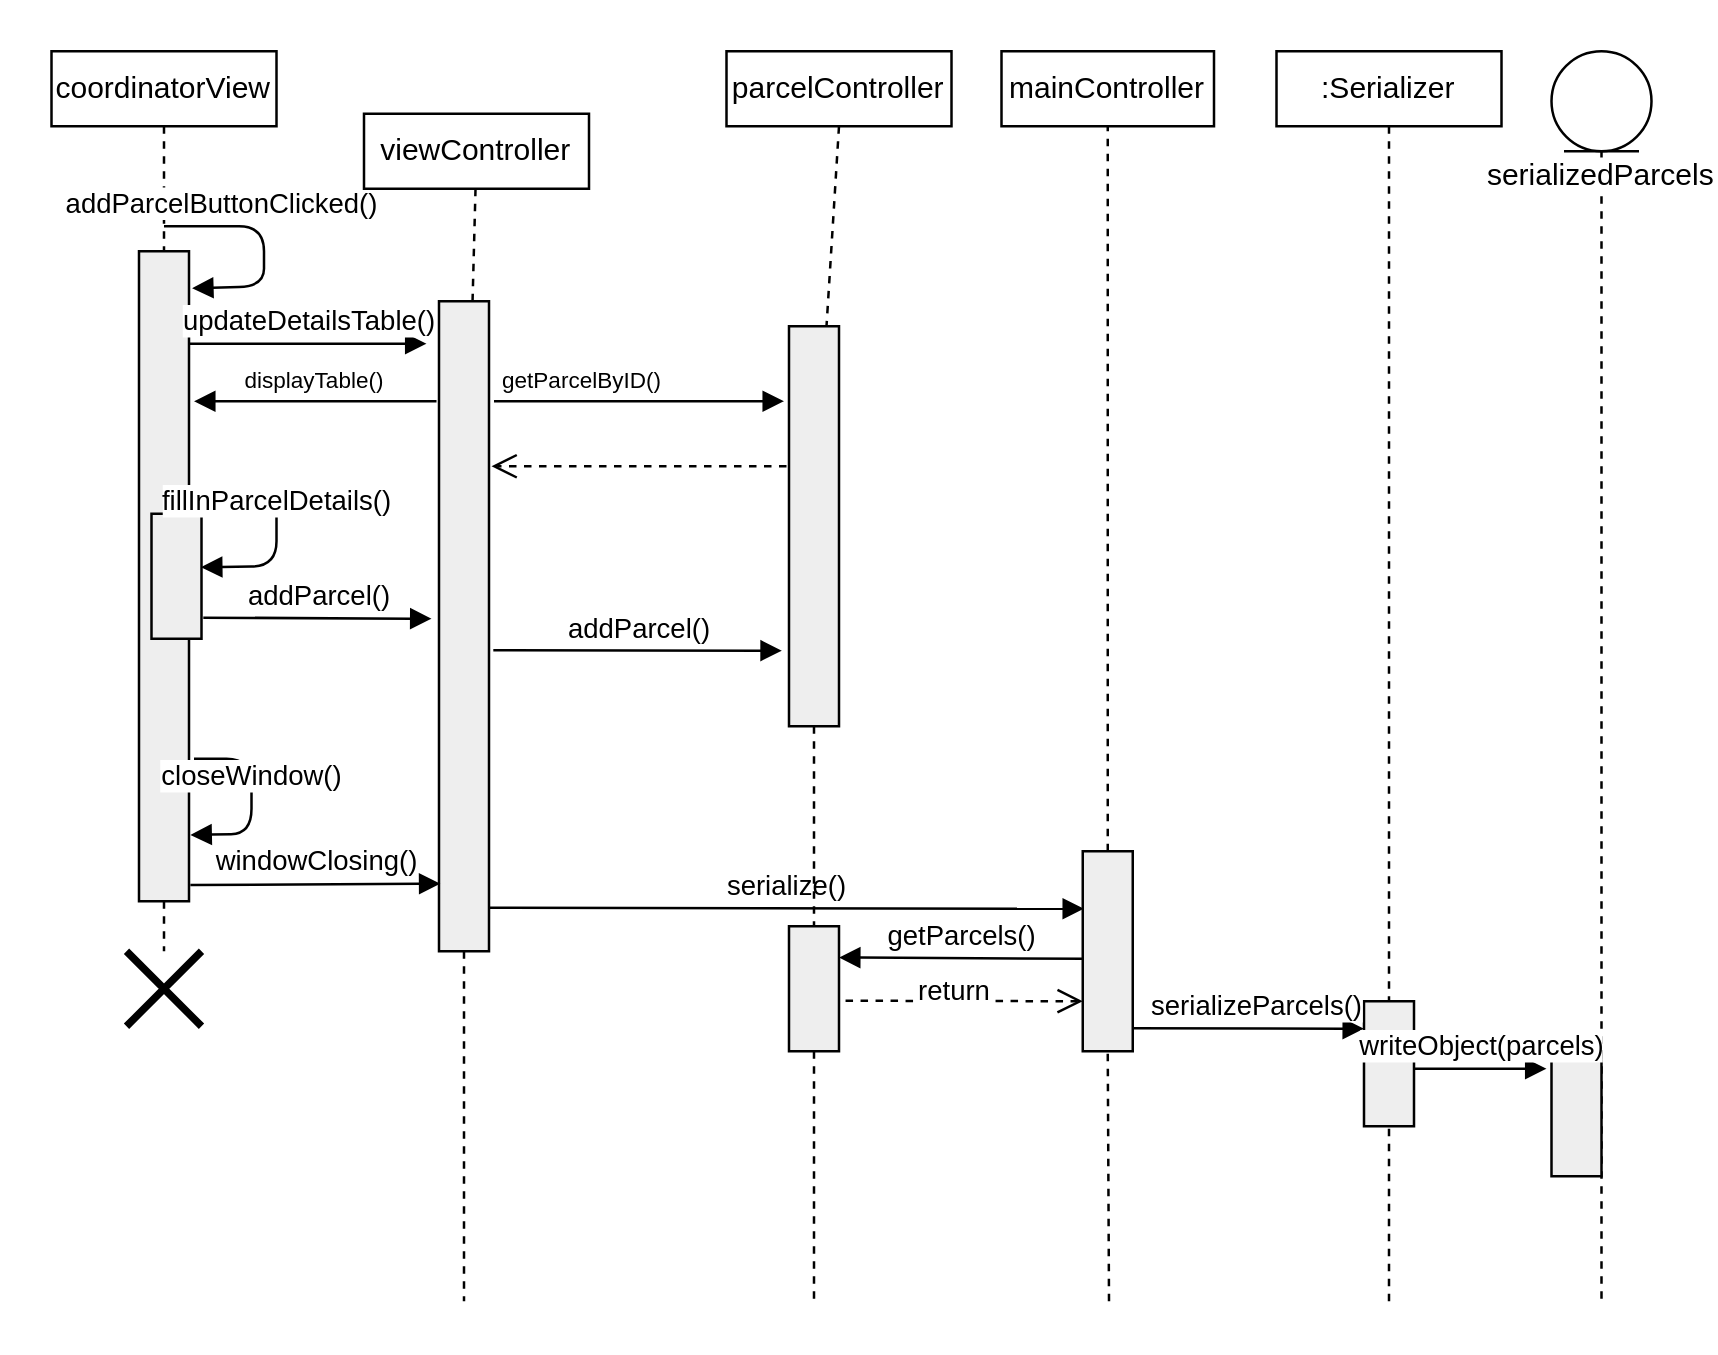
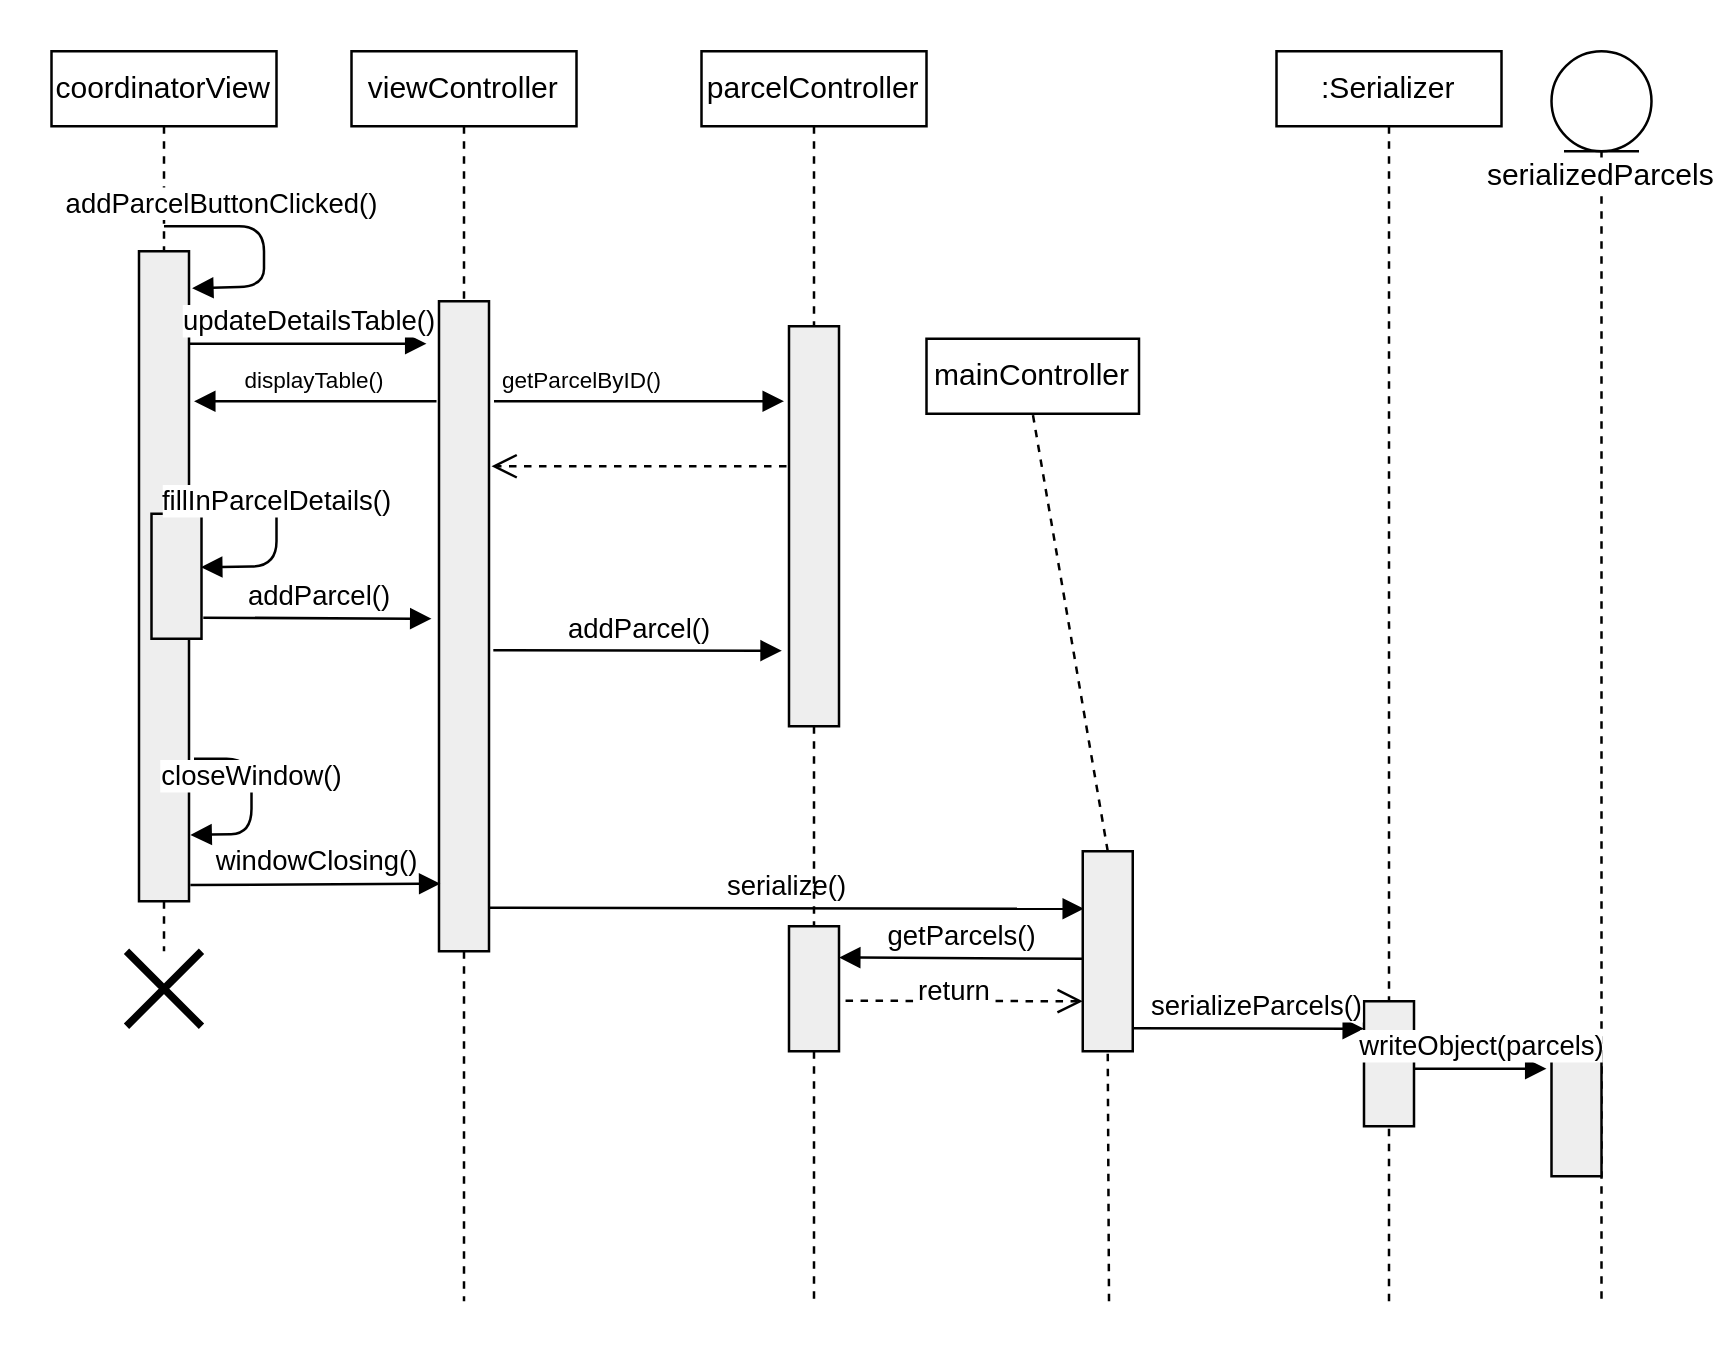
node "parcelController": moved (839, 89) -> (814, 89)
node "mainController": moved (1108, 89) -> (1033, 376)
node "viewController": moved (476, 151) -> (464, 89)
